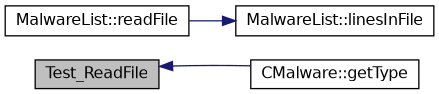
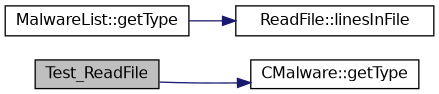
node "MalwareList::readFile": label "MalwareList::readFile" -> "MalwareList::getType"
node "MalwareList::linesInFile": label "MalwareList::linesInFile" -> "ReadFile::linesInFile"
edge "CMalware::getType" -> "Test_ReadFile": reversed
